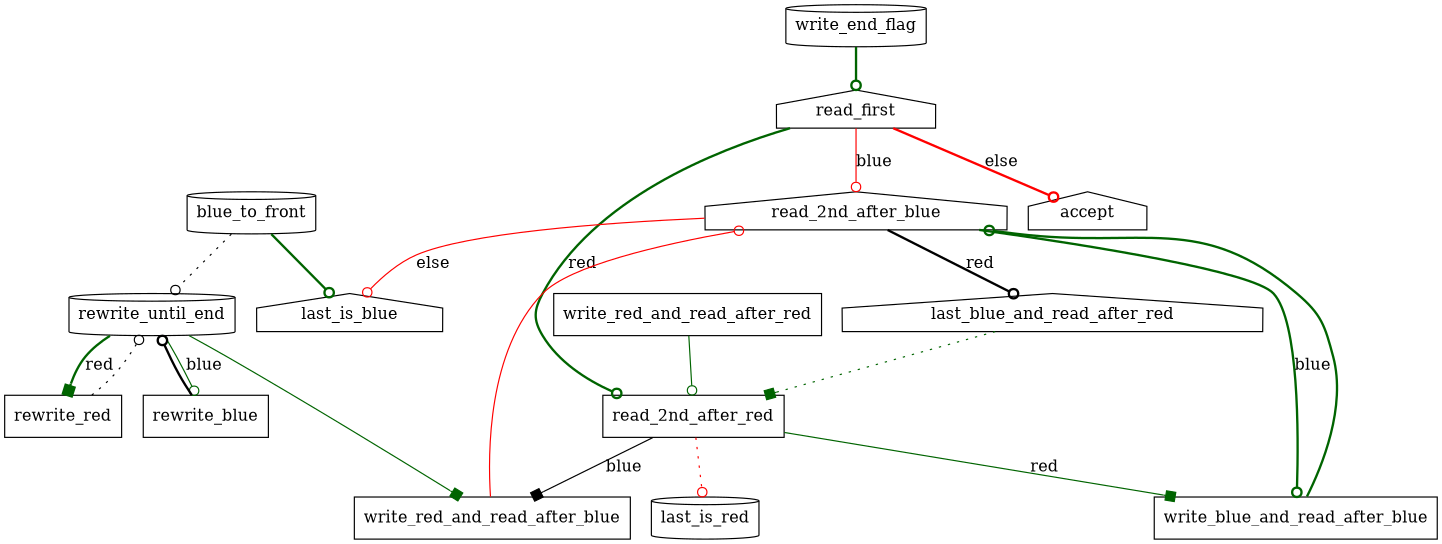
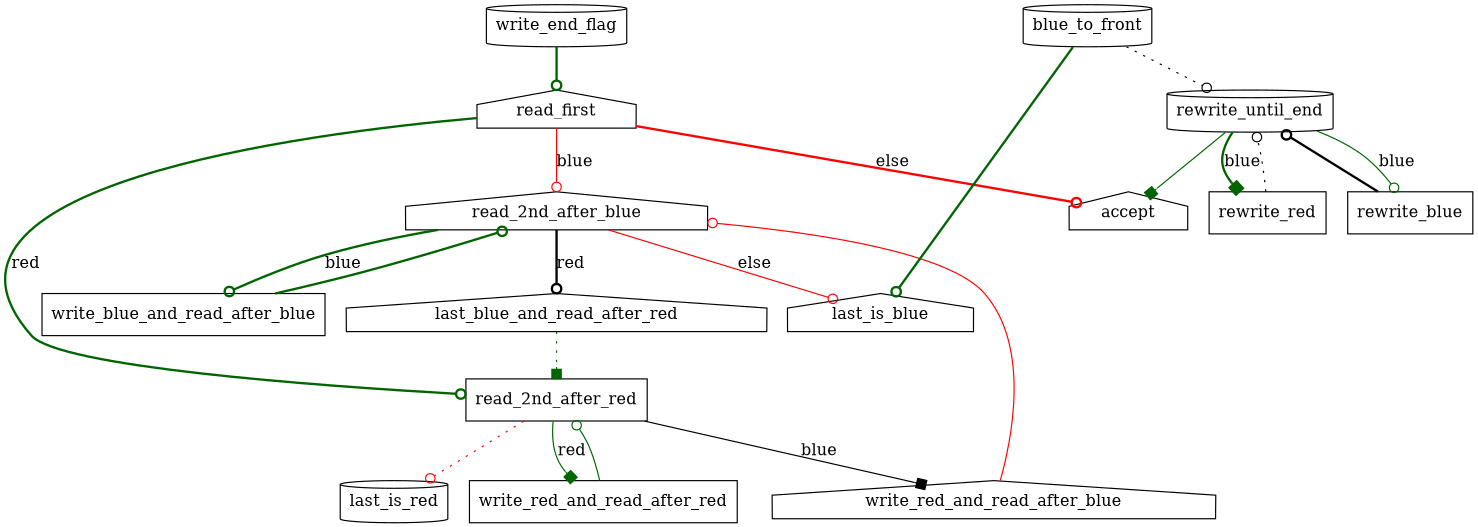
edge "rewrite_until_end" -> "rewrite_red": label "red" -> "blue"
edge "rewrite_until_end" -> "write_red_and_read_after_blue": now "rewrite_until_end" -> "accept"
edge "read_2nd_after_red" -> "write_blue_and_read_after_blue": now "read_2nd_after_red" -> "write_red_and_read_after_red"
node "write_red_and_read_after_blue": shape box -> house
